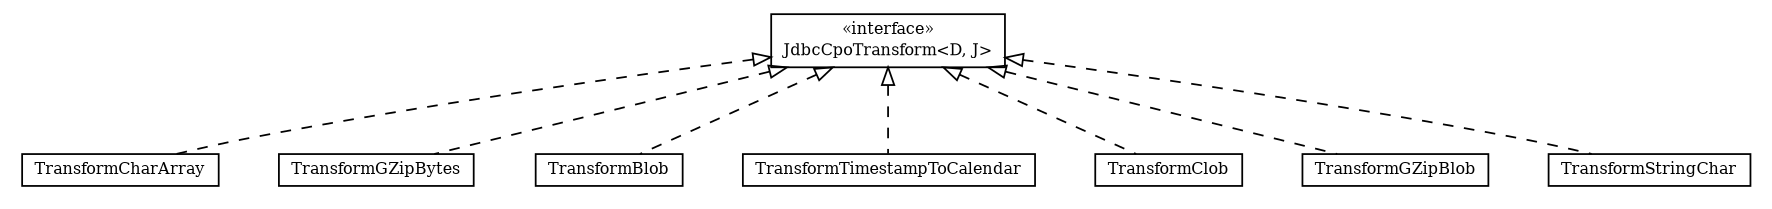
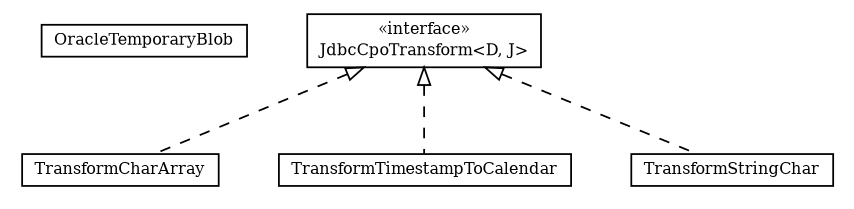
node "OracleTemporaryBlob": added
node "TransformGZipBytes": removed
node "TransformBlob": removed
node "TransformClob": removed
node "TransformGZipBlob": removed
